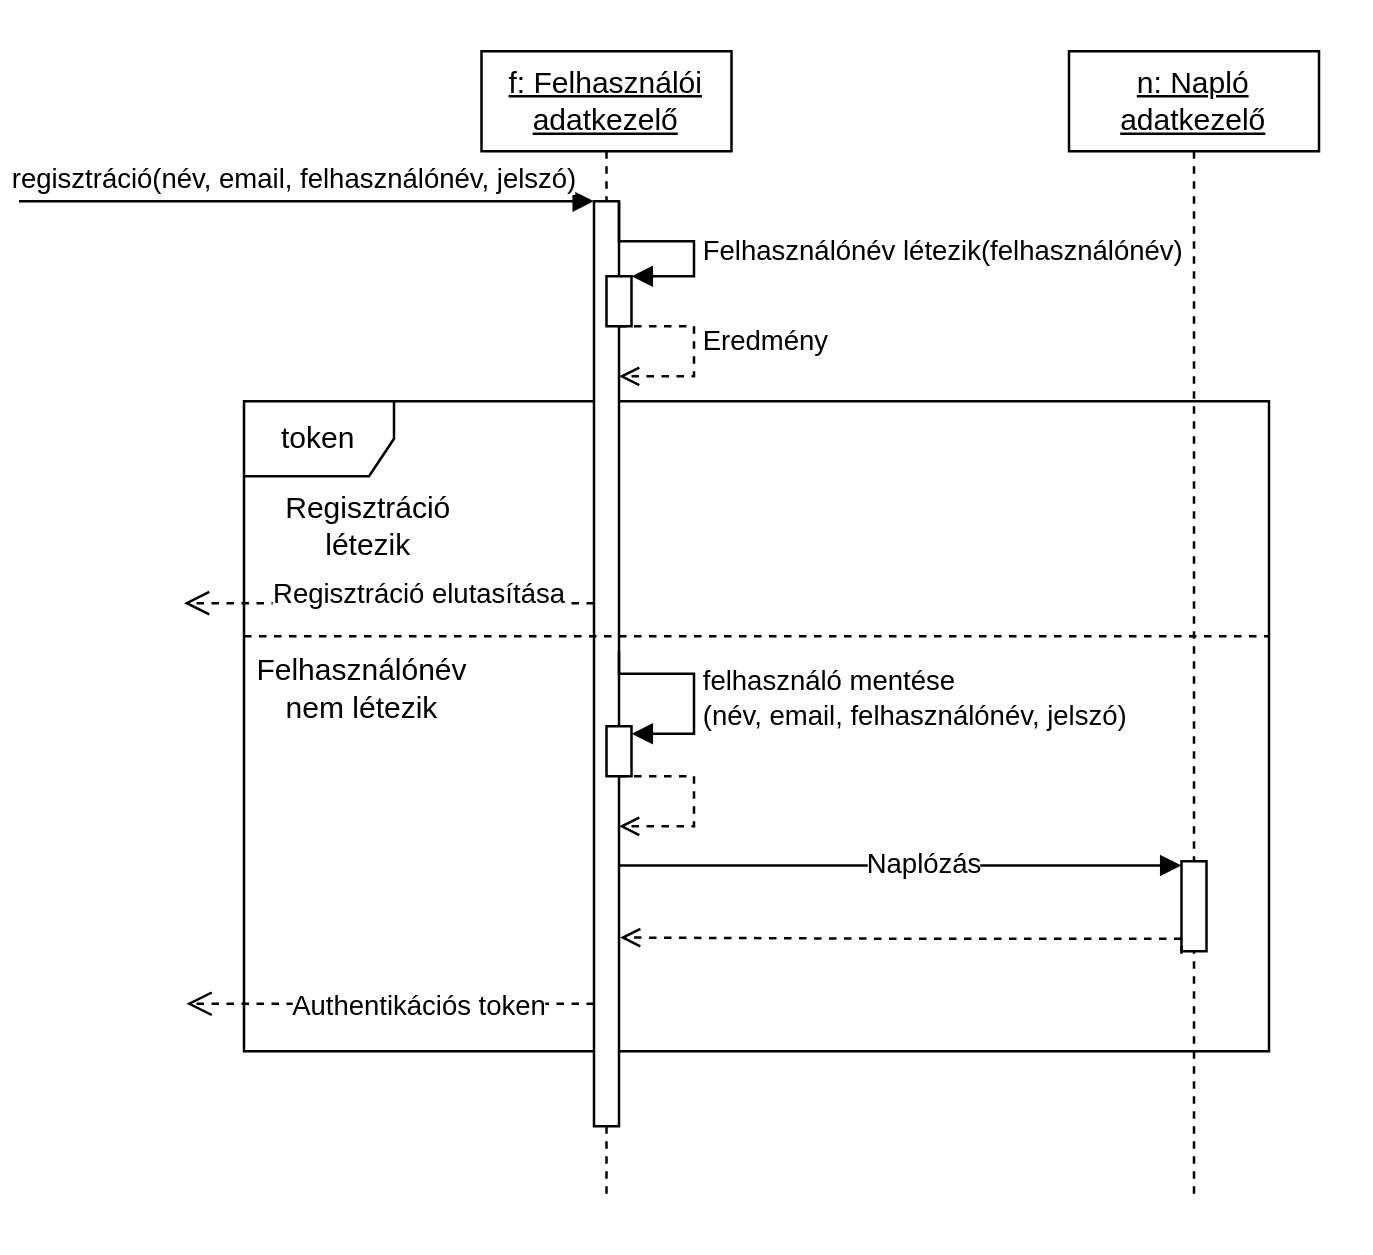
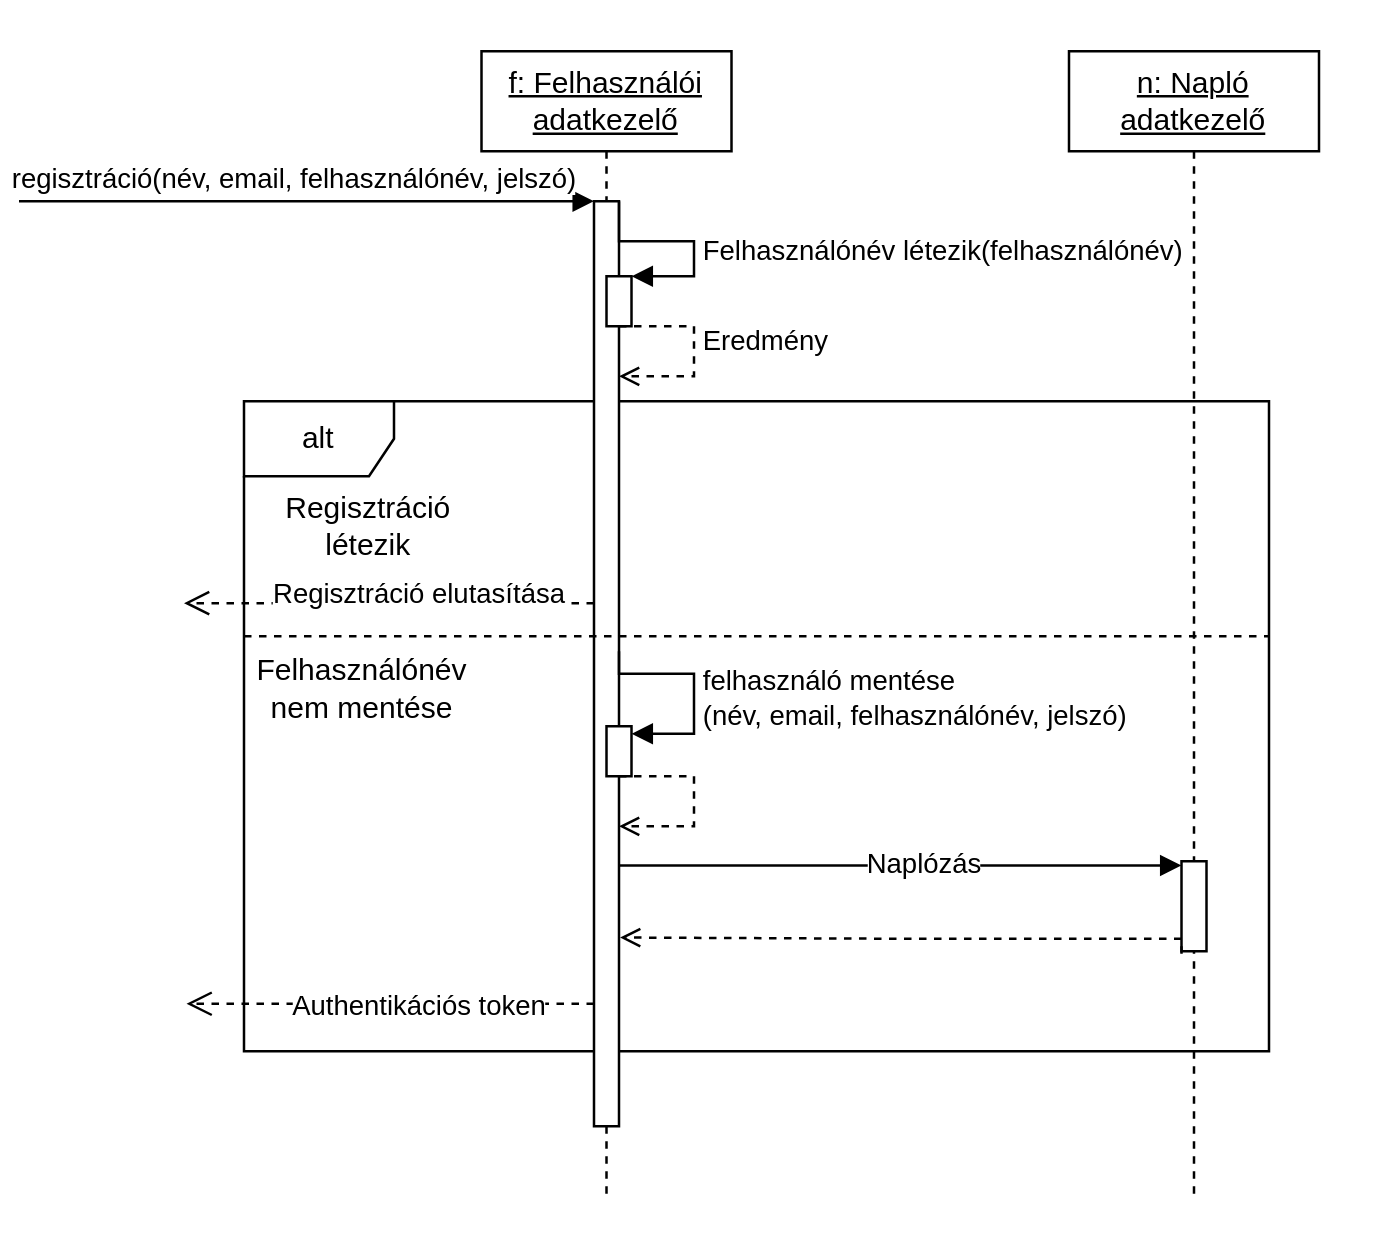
node "token": label "token" -> "alt"
node "Felhasználónév nem létezik": label "Felhasználónév nem létezik" -> "Felhasználónév nem mentése"
